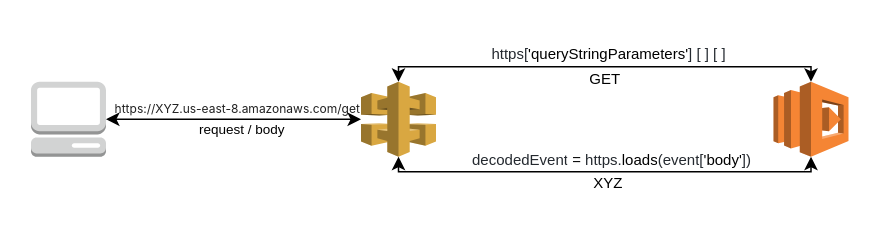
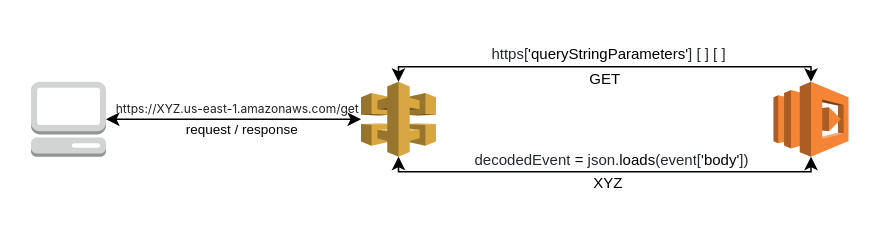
node "https://XYZ.us-east-8.amazonaws.com/get": label "https://XYZ.us-east-8.amazonaws.com/get" -> "https://XYZ.us-east-1.amazonaws.com/get"
node "request / body": label "request / body" -> "request / response"
node "decodedEvent = https.loads(event['body'])": label "decodedEvent = https.loads(event['body'])" -> "decodedEvent = json.loads(event['body'])"
